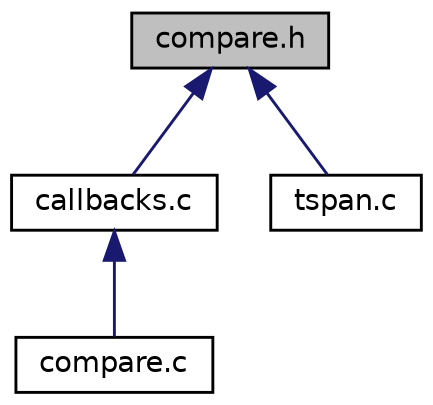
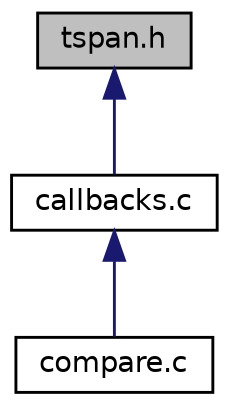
node "compare.h": label "compare.h" -> "tspan.h"
node "tspan.c": removed
